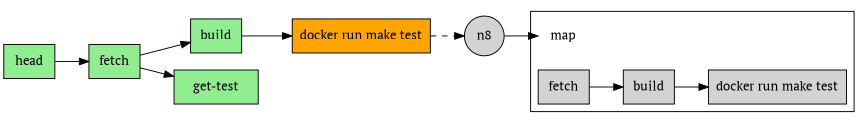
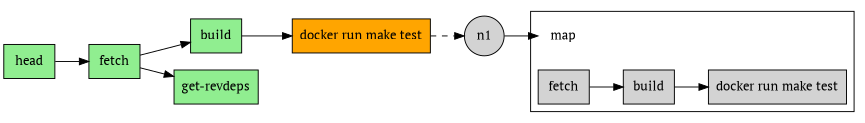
node "n8": label "n8" -> "n1"
node "get-test": label "get-test" -> "get-revdeps"
